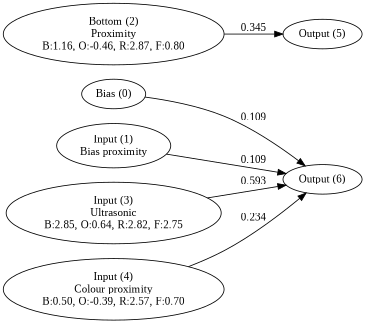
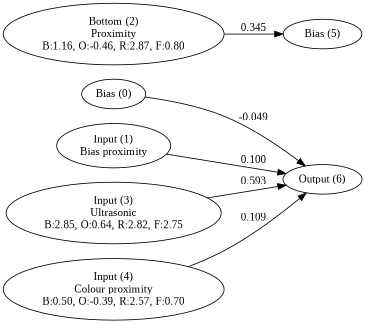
node "Output (5)": label "Output (5)" -> "Bias (5)"
edge "Bias (0)" -> "Output (6)": label "0.109" -> "-0.049"
edge "Input (1) Bias proximity" -> "Output (6)": label "0.109" -> "0.100"
edge "Input (4) Colour proximity B:0.50, O:-0.39, R:2.57, F:0.70" -> "Output (6)": label "0.234" -> "0.109"
